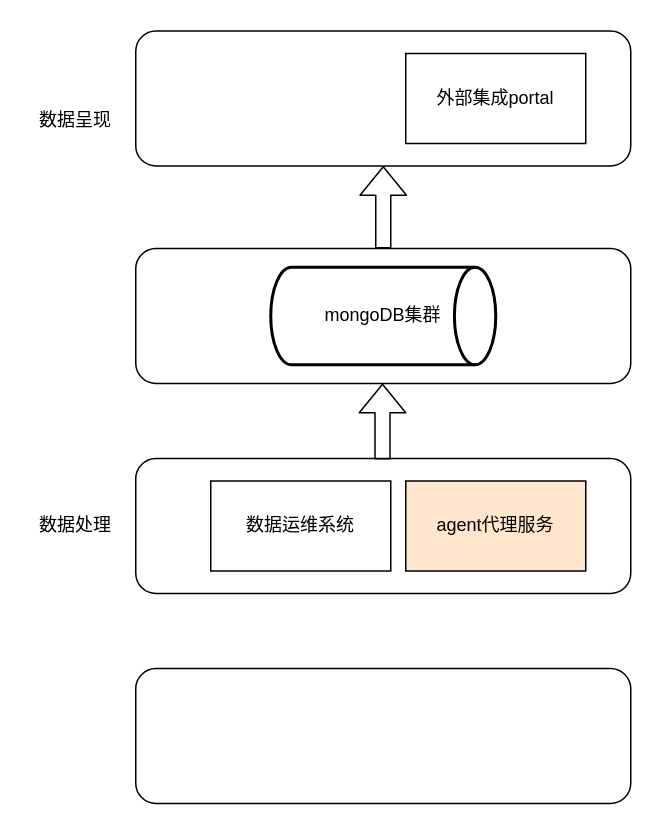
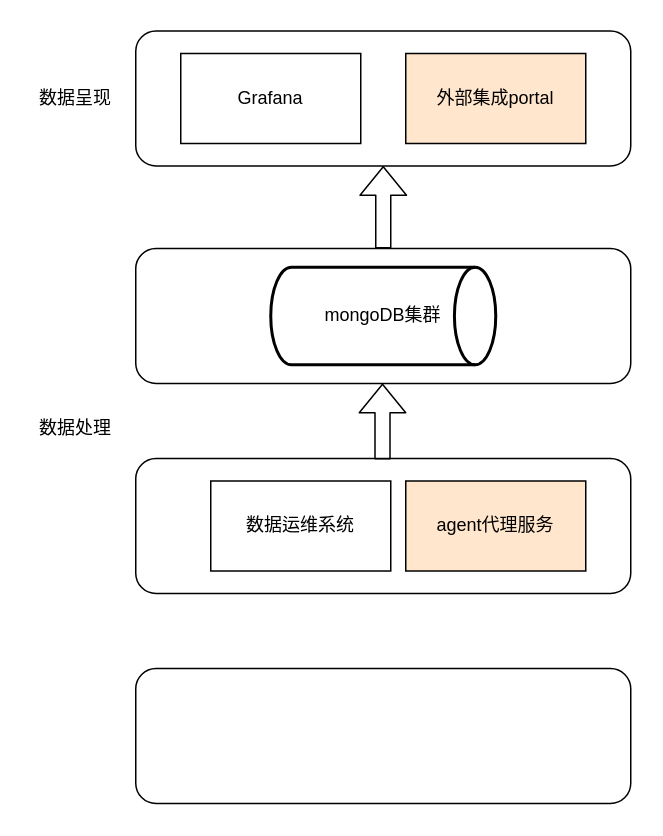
node "Grafana": added
node "外部集成portal": fillcolor #ffffff -> #ffe6cc
node "数据呈现": moved (76, 121) -> (76, 98)
node "数据处理": moved (76, 526) -> (76, 428)
